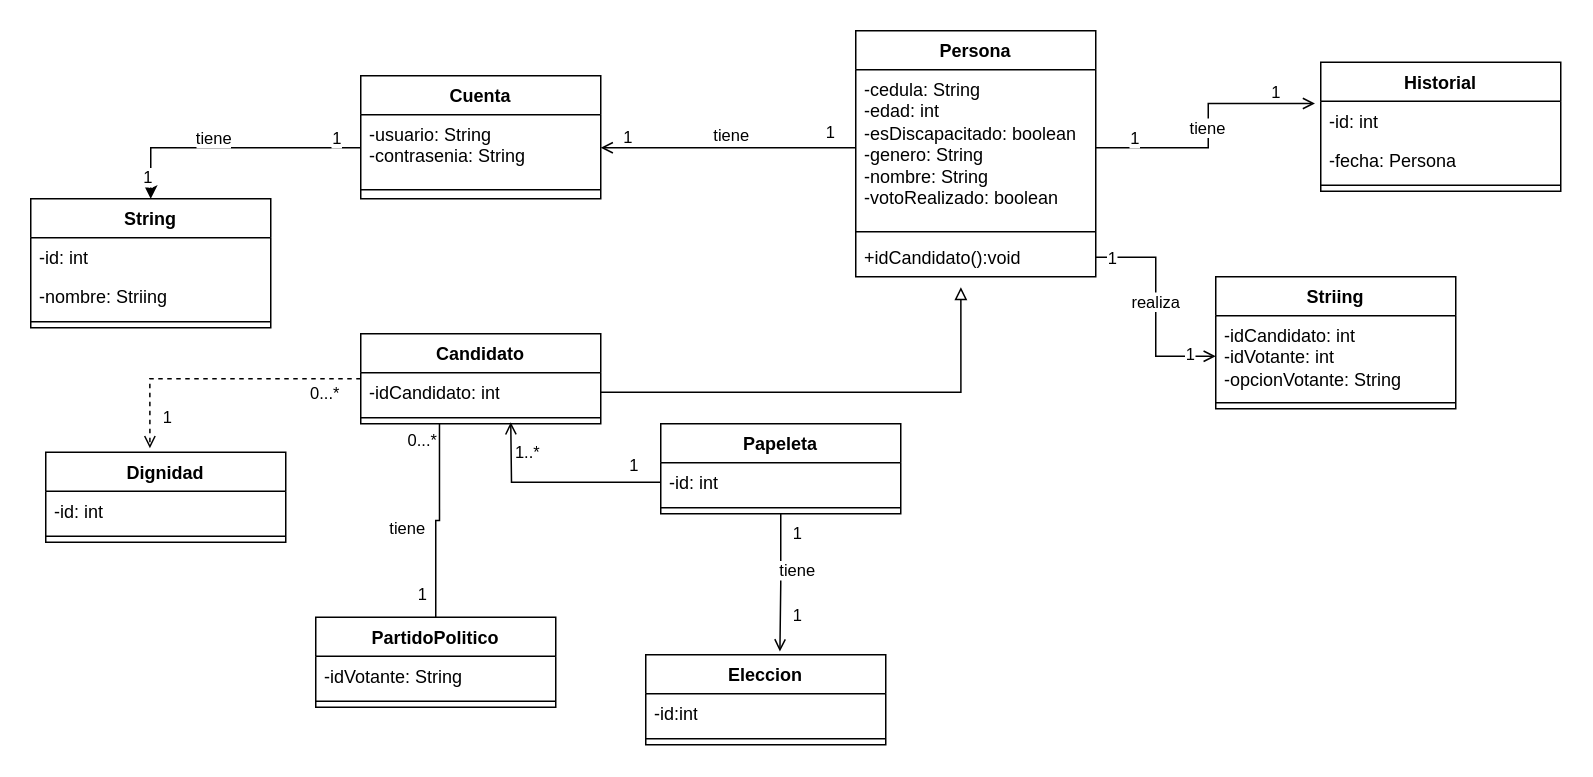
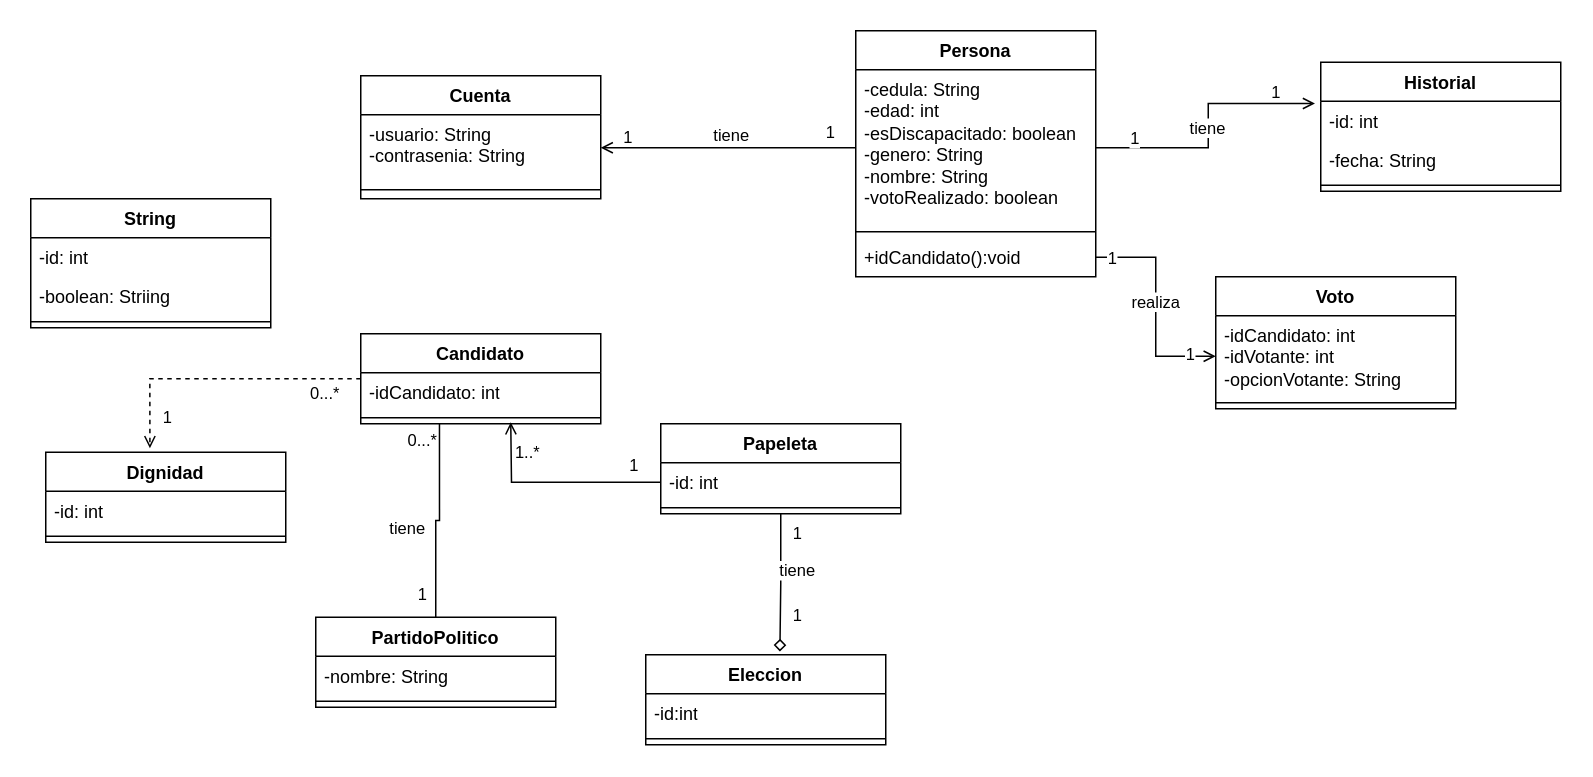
edge "-usuario: String -contrasenia: String" -> "String": removed, labels "1", "tiene", "1"
node "-fecha: Persona": label "-fecha: Persona" -> "-fecha: String"
node "-nombre: Striing": label "-nombre: Striing" -> "-boolean: Striing"
node "Striing": label "Striing" -> "Voto"
edge "-idCandidato: int" -> "+idCandidato():void": removed
edge "Papeleta" -> "Eleccion": arrowhead open -> diamond
node "-idVotante: String": label "-idVotante: String" -> "-nombre: String"
